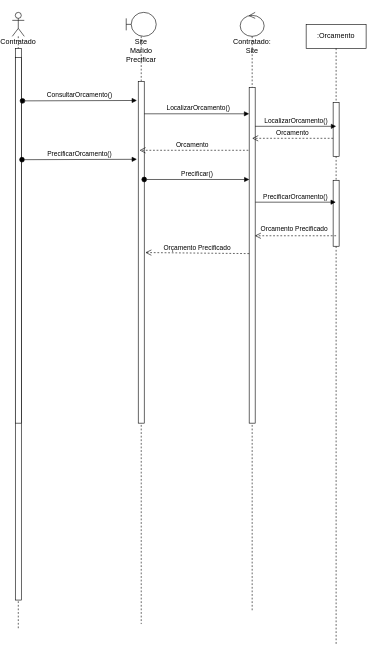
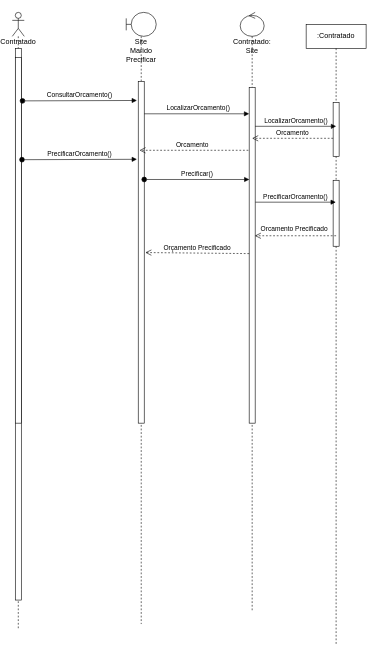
node ":Orcamento": label ":Orcamento" -> ":Contratado"
